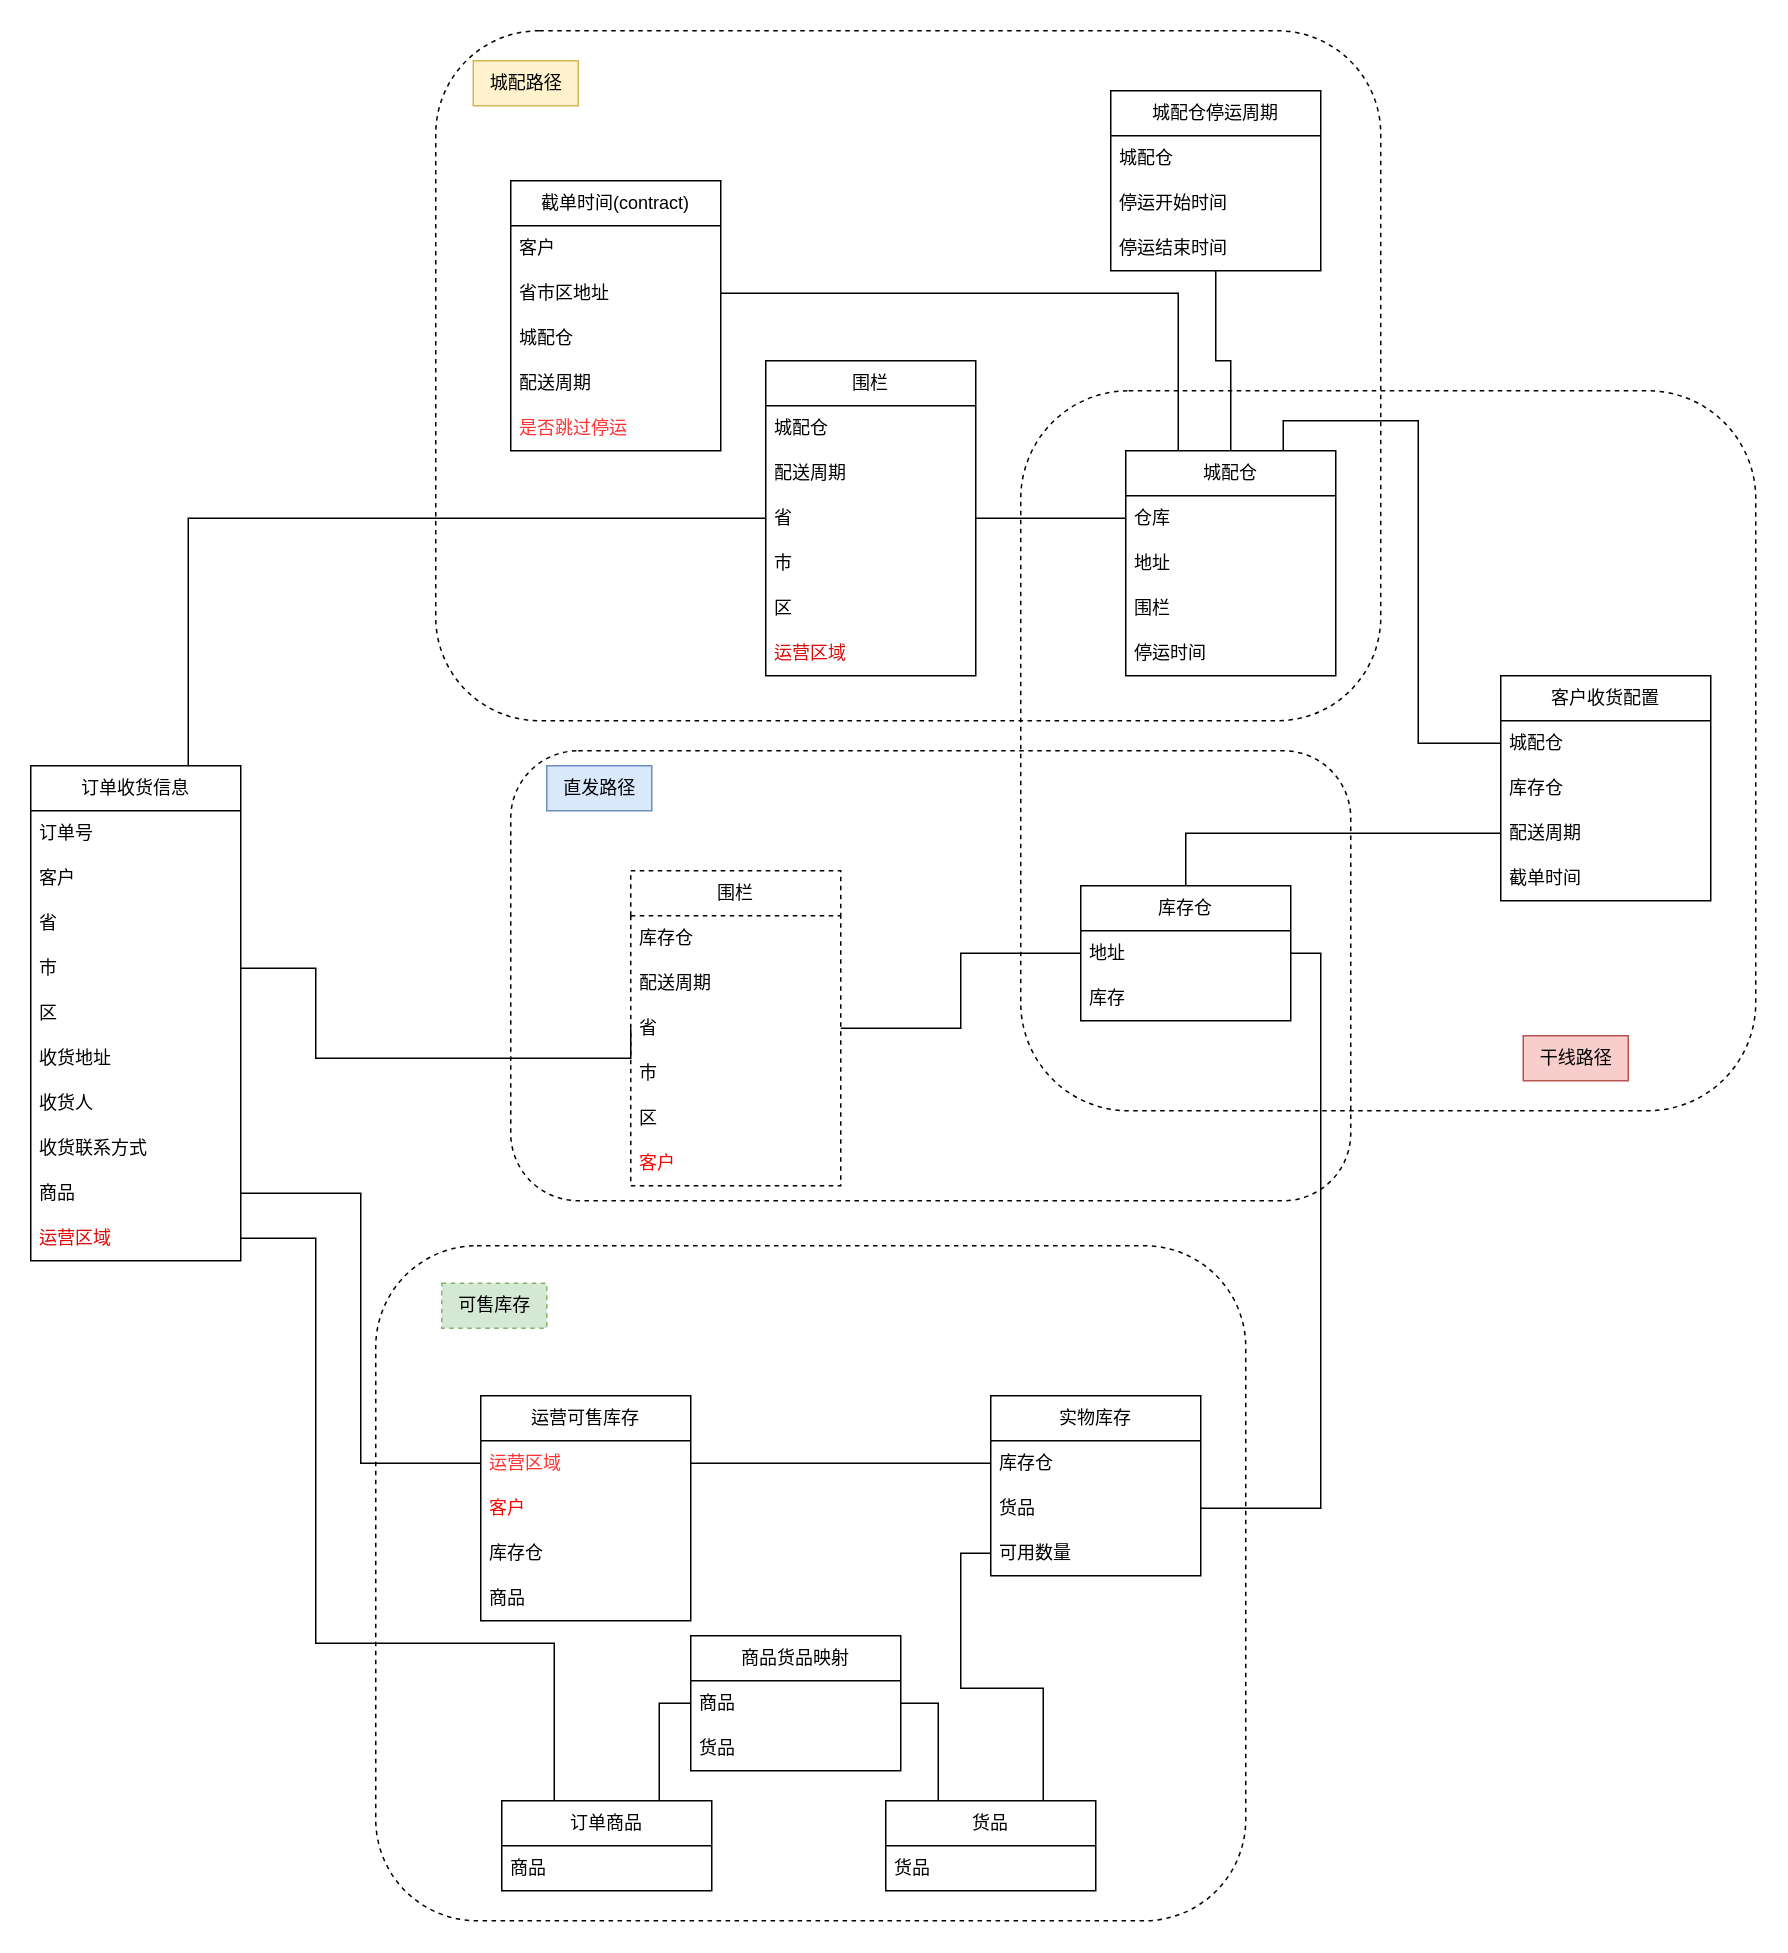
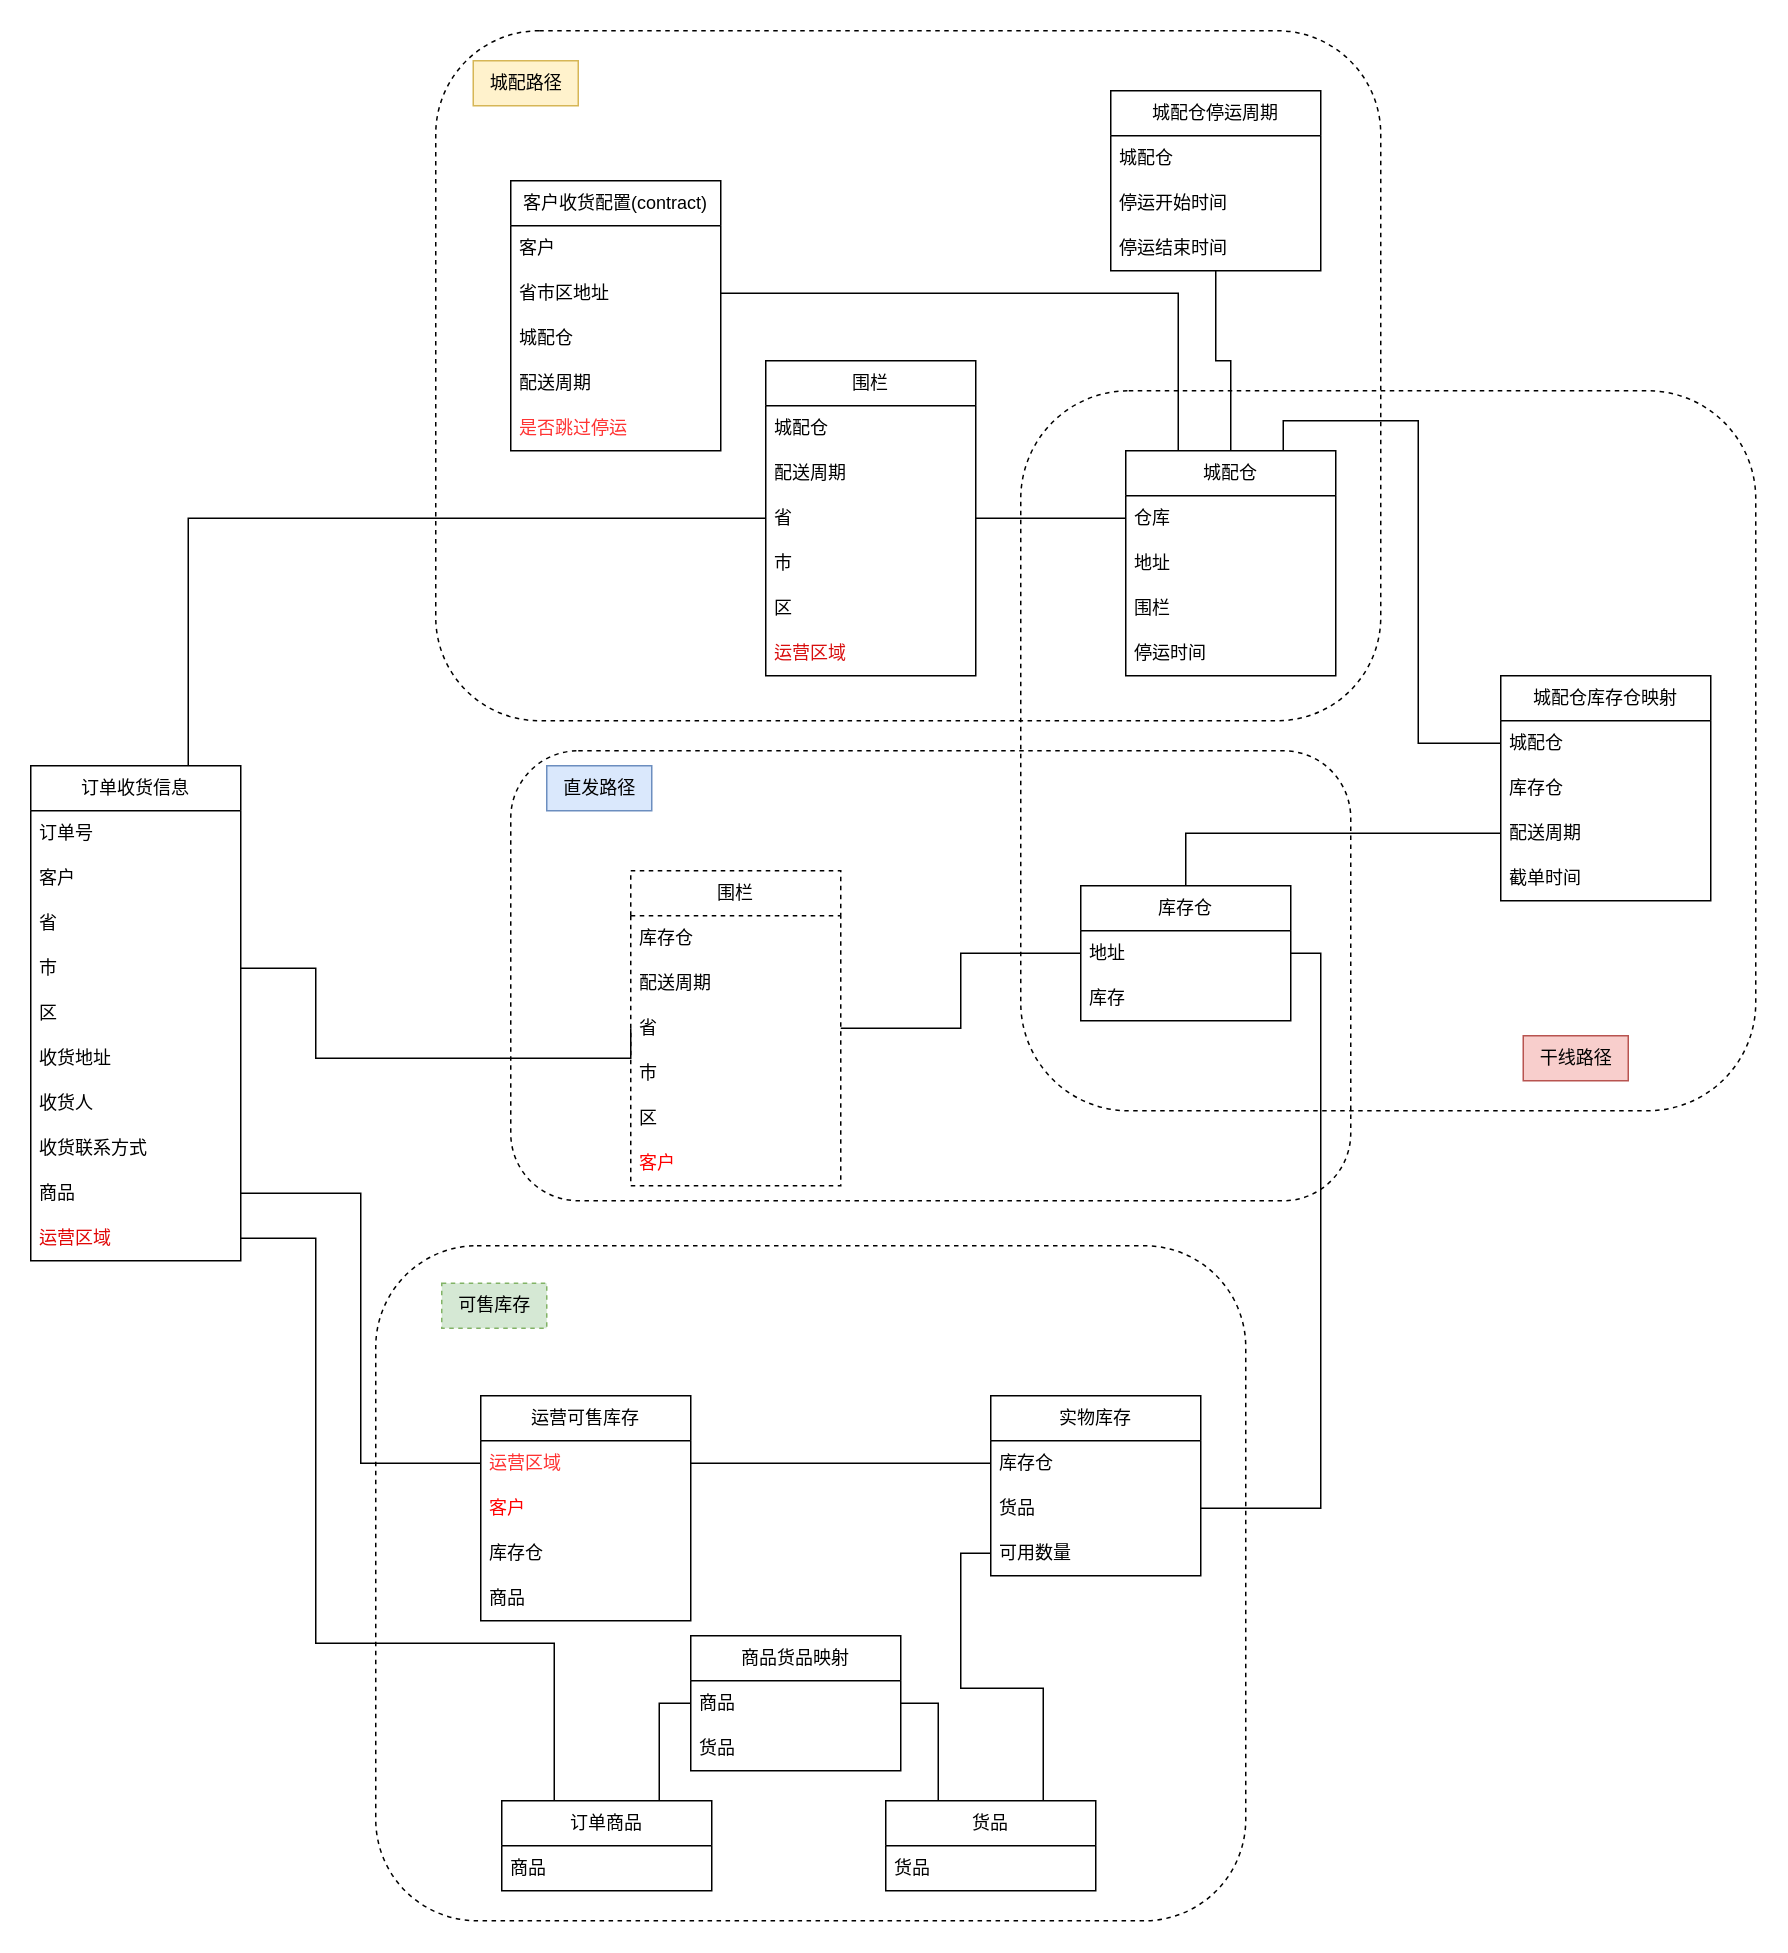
node "截单时间(contract)": label "截单时间(contract)" -> "客户收货配置(contract)"
node "客户收货配置": label "客户收货配置" -> "城配仓库存仓映射"
